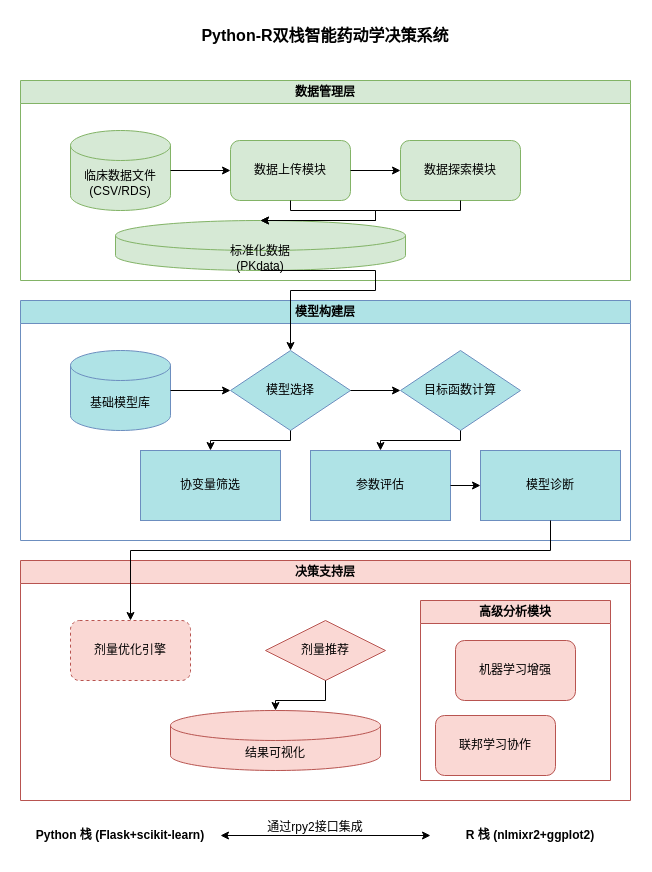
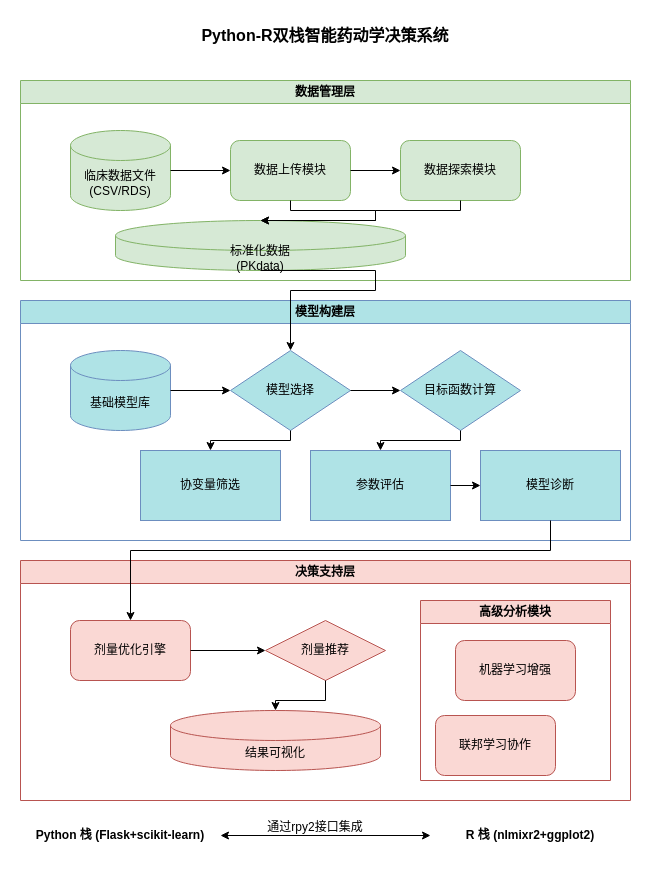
node "剂量优化引擎": style dashed -> solid
edge "剂量优化引擎" -> "剂量推荐": added
